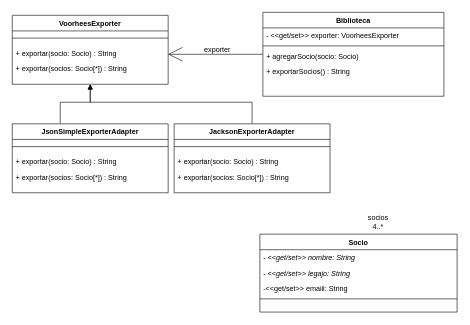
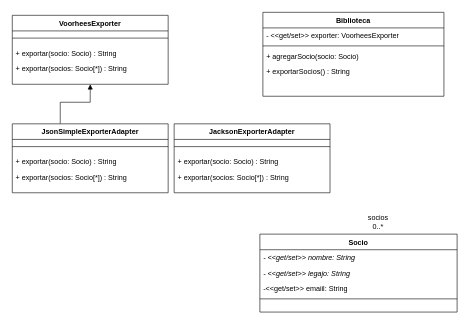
edge "Biblioteca" -> "VoorheesExporter": removed, label "exporter"
edge "JacksonExporterAdapter" -> "VoorheesExporter": removed
node "socios 4..*": label "socios 4..*" -> "socios 0..*"
